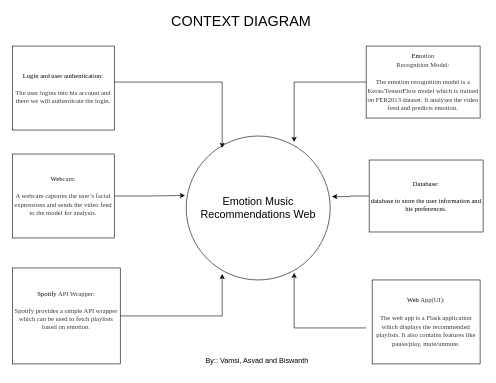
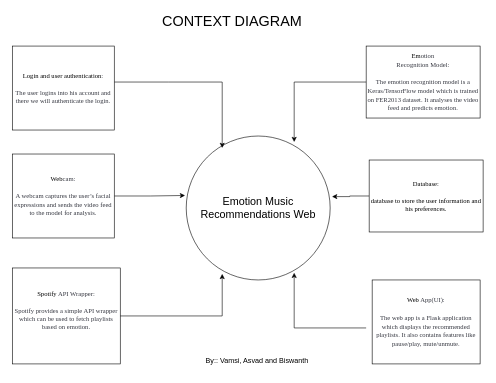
node "CONTEXT DIAGRAM": moved (243, 21) -> (234, 21)
